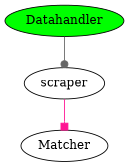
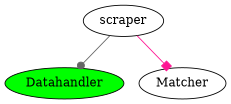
edge "Datahandler" -> "scraper": reversed
